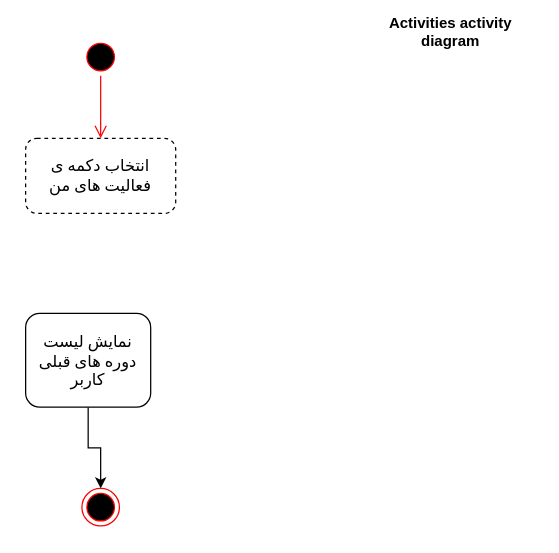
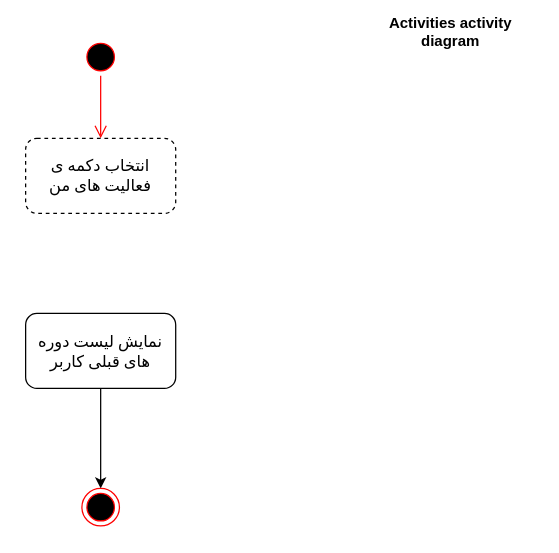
node "نمایش لیست دوره های قبلی کاربر": size 125x94 -> 150x75
